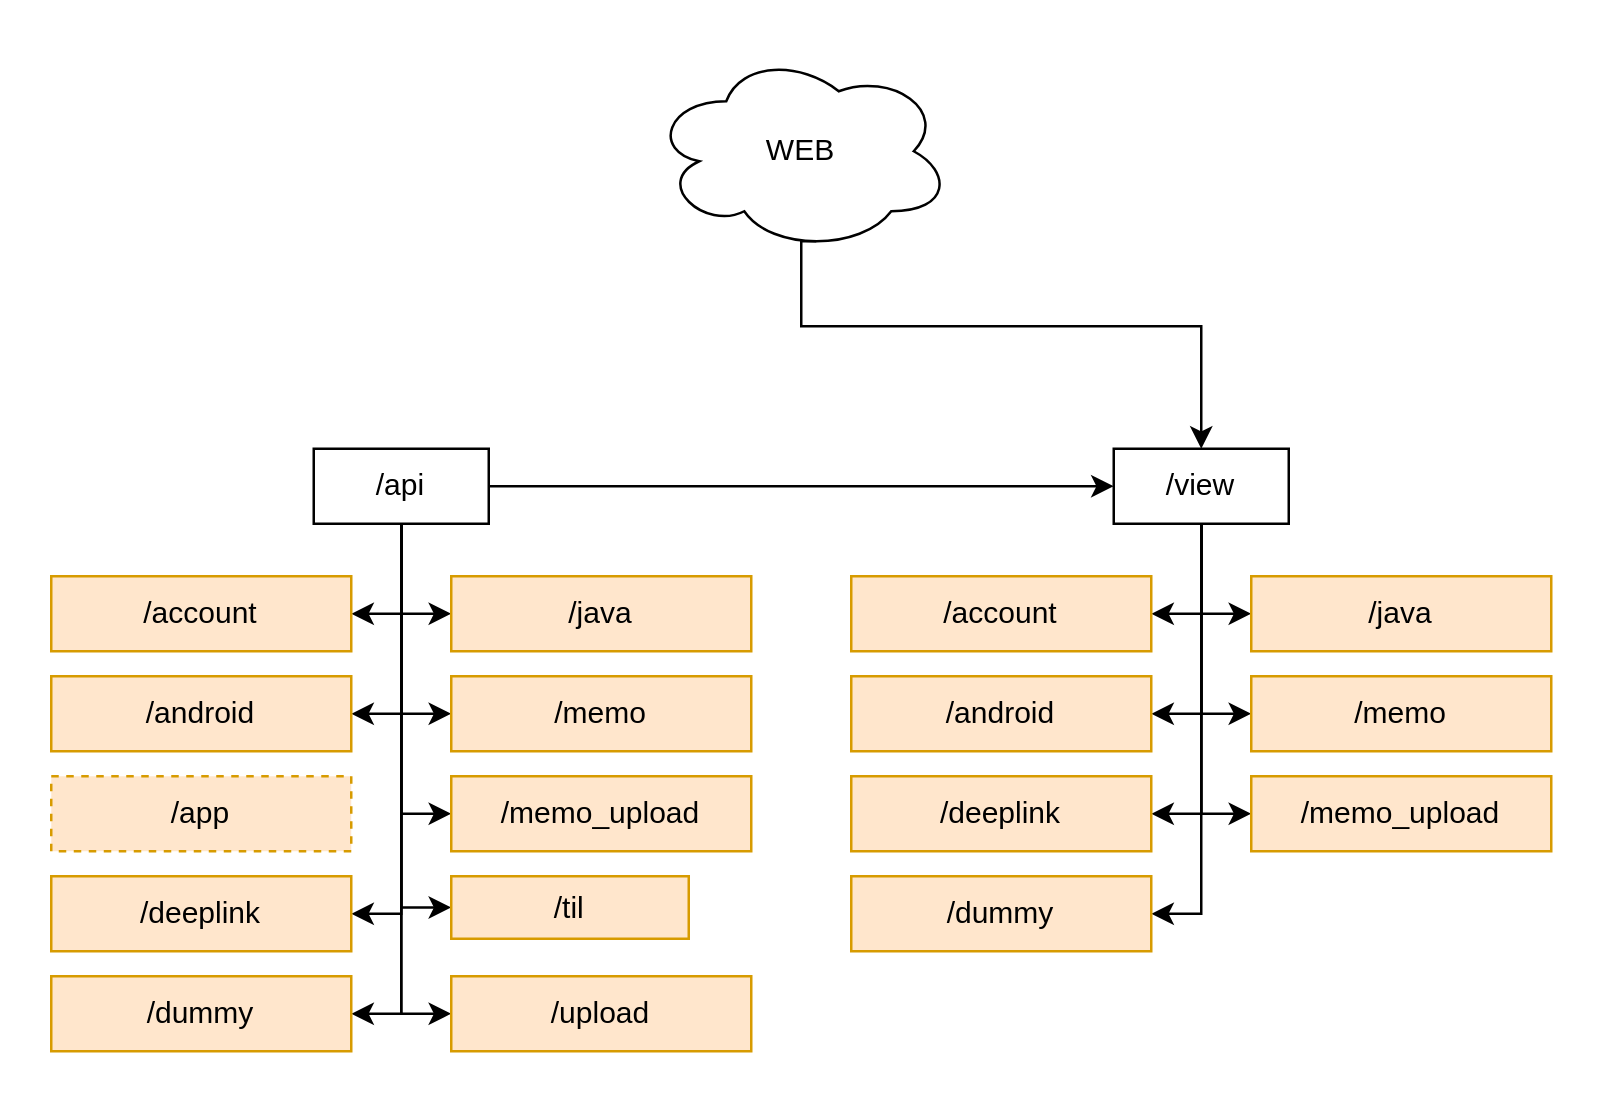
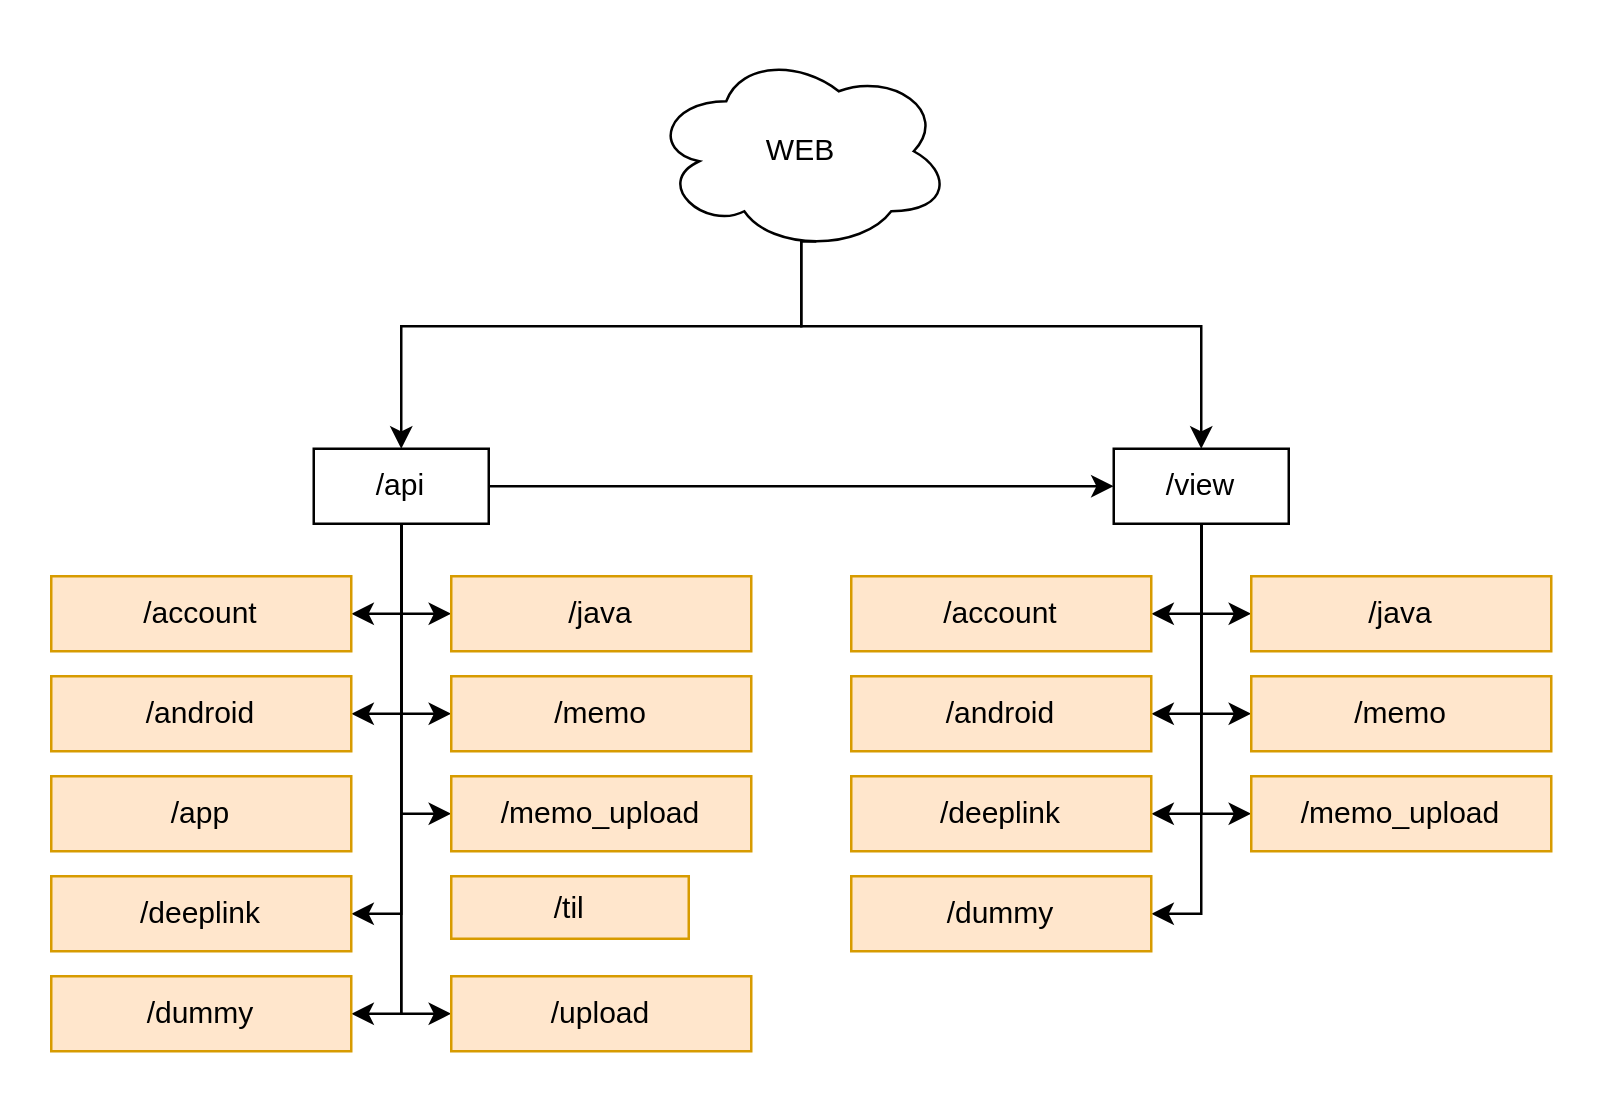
edge "WEB" -> "/api": added
node "/app": style dashed -> solid
edge "/api" -> "/til": removed
